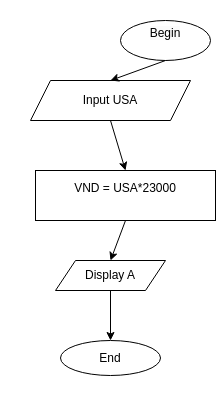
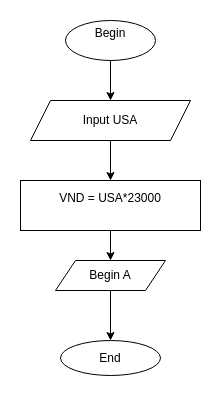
node "Begin": moved (166, 41) -> (111, 41)
node "Input USA": moved (111, 101) -> (111, 121)
node "VND = USA*23000": moved (126, 196) -> (111, 206)
node "Display A": label "Display A" -> "Begin A"
